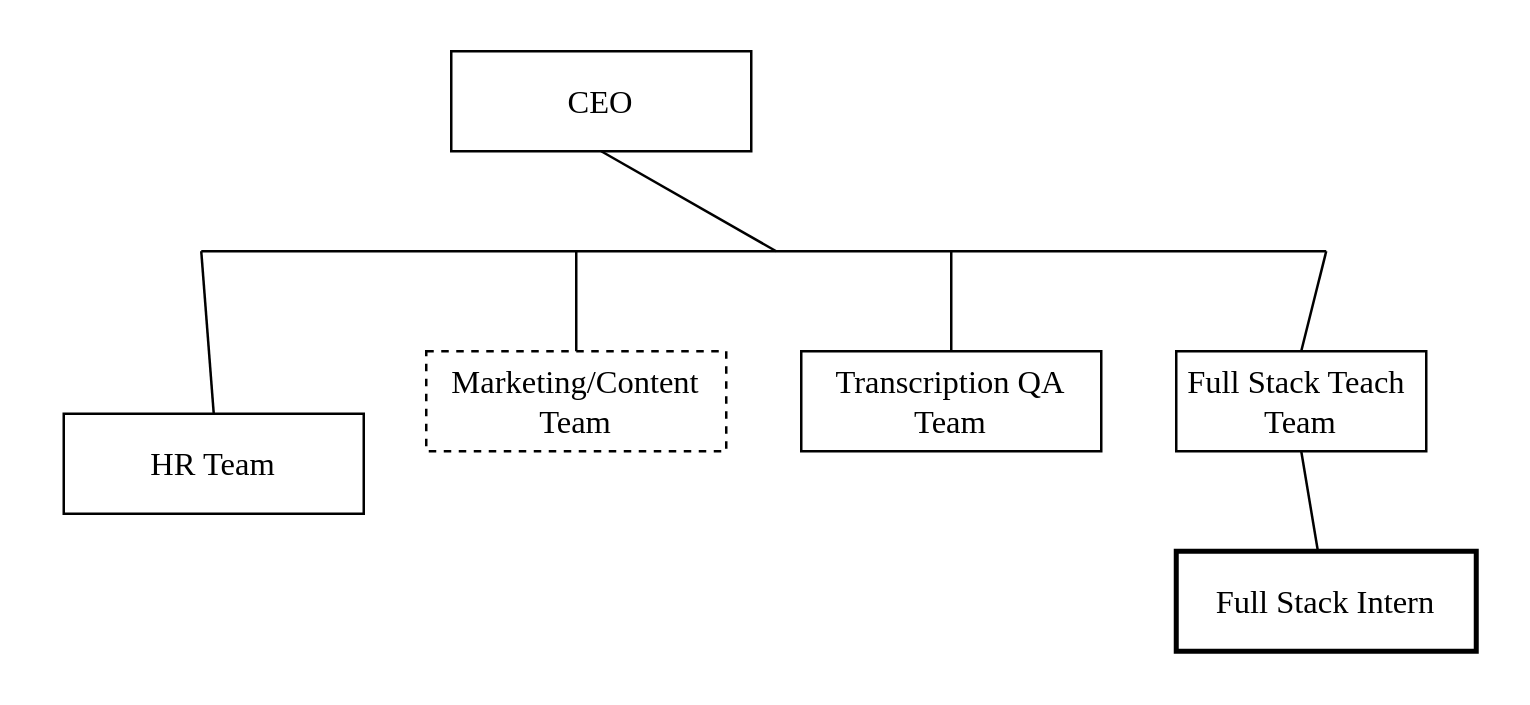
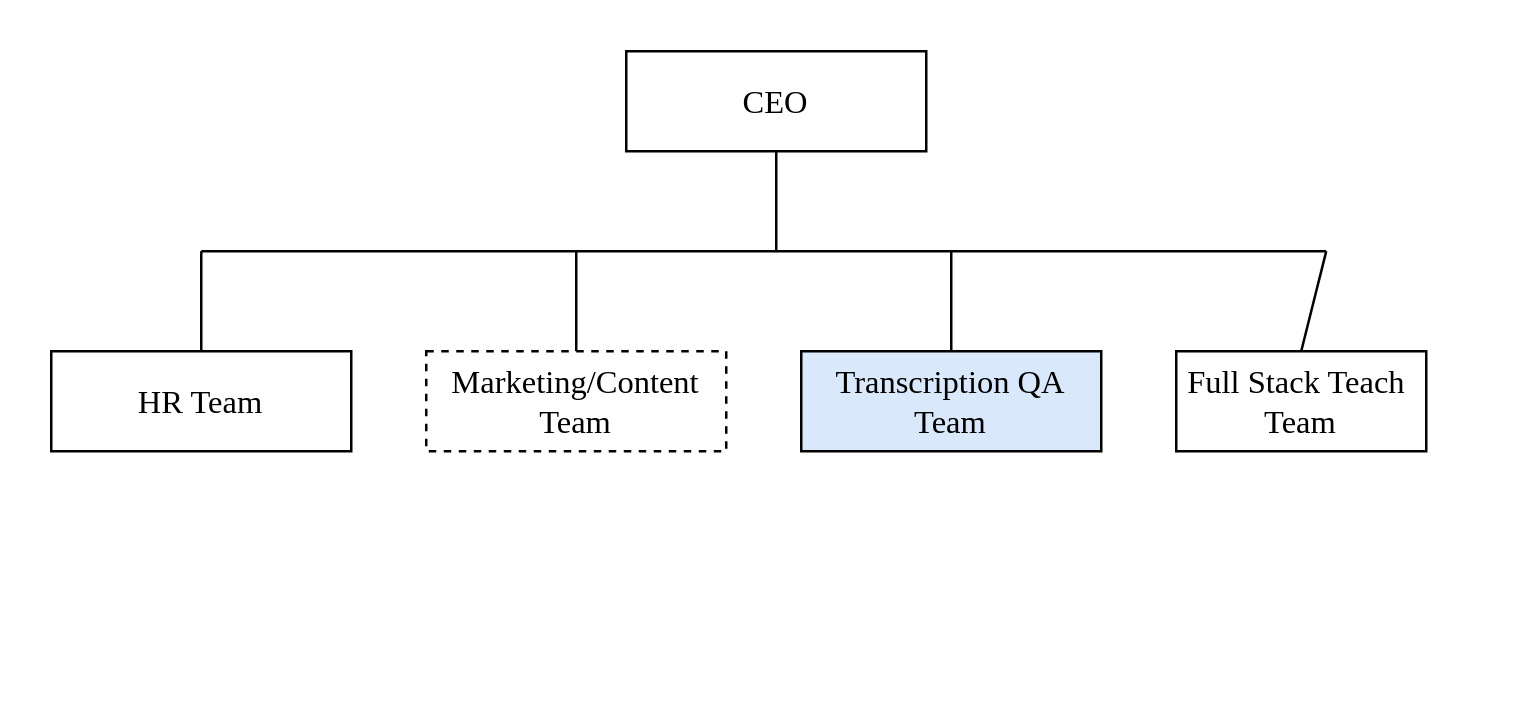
node "CEO": moved (601, 101) -> (776, 101)
node "Transcription QA Team": fillcolor #ffffff -> #dae8fc
node "HR Team": moved (214, 464) -> (201, 401)
edge "Full Stack Teach Team" -- "Full Stack Intern": removed
node "Full Stack Intern": removed
